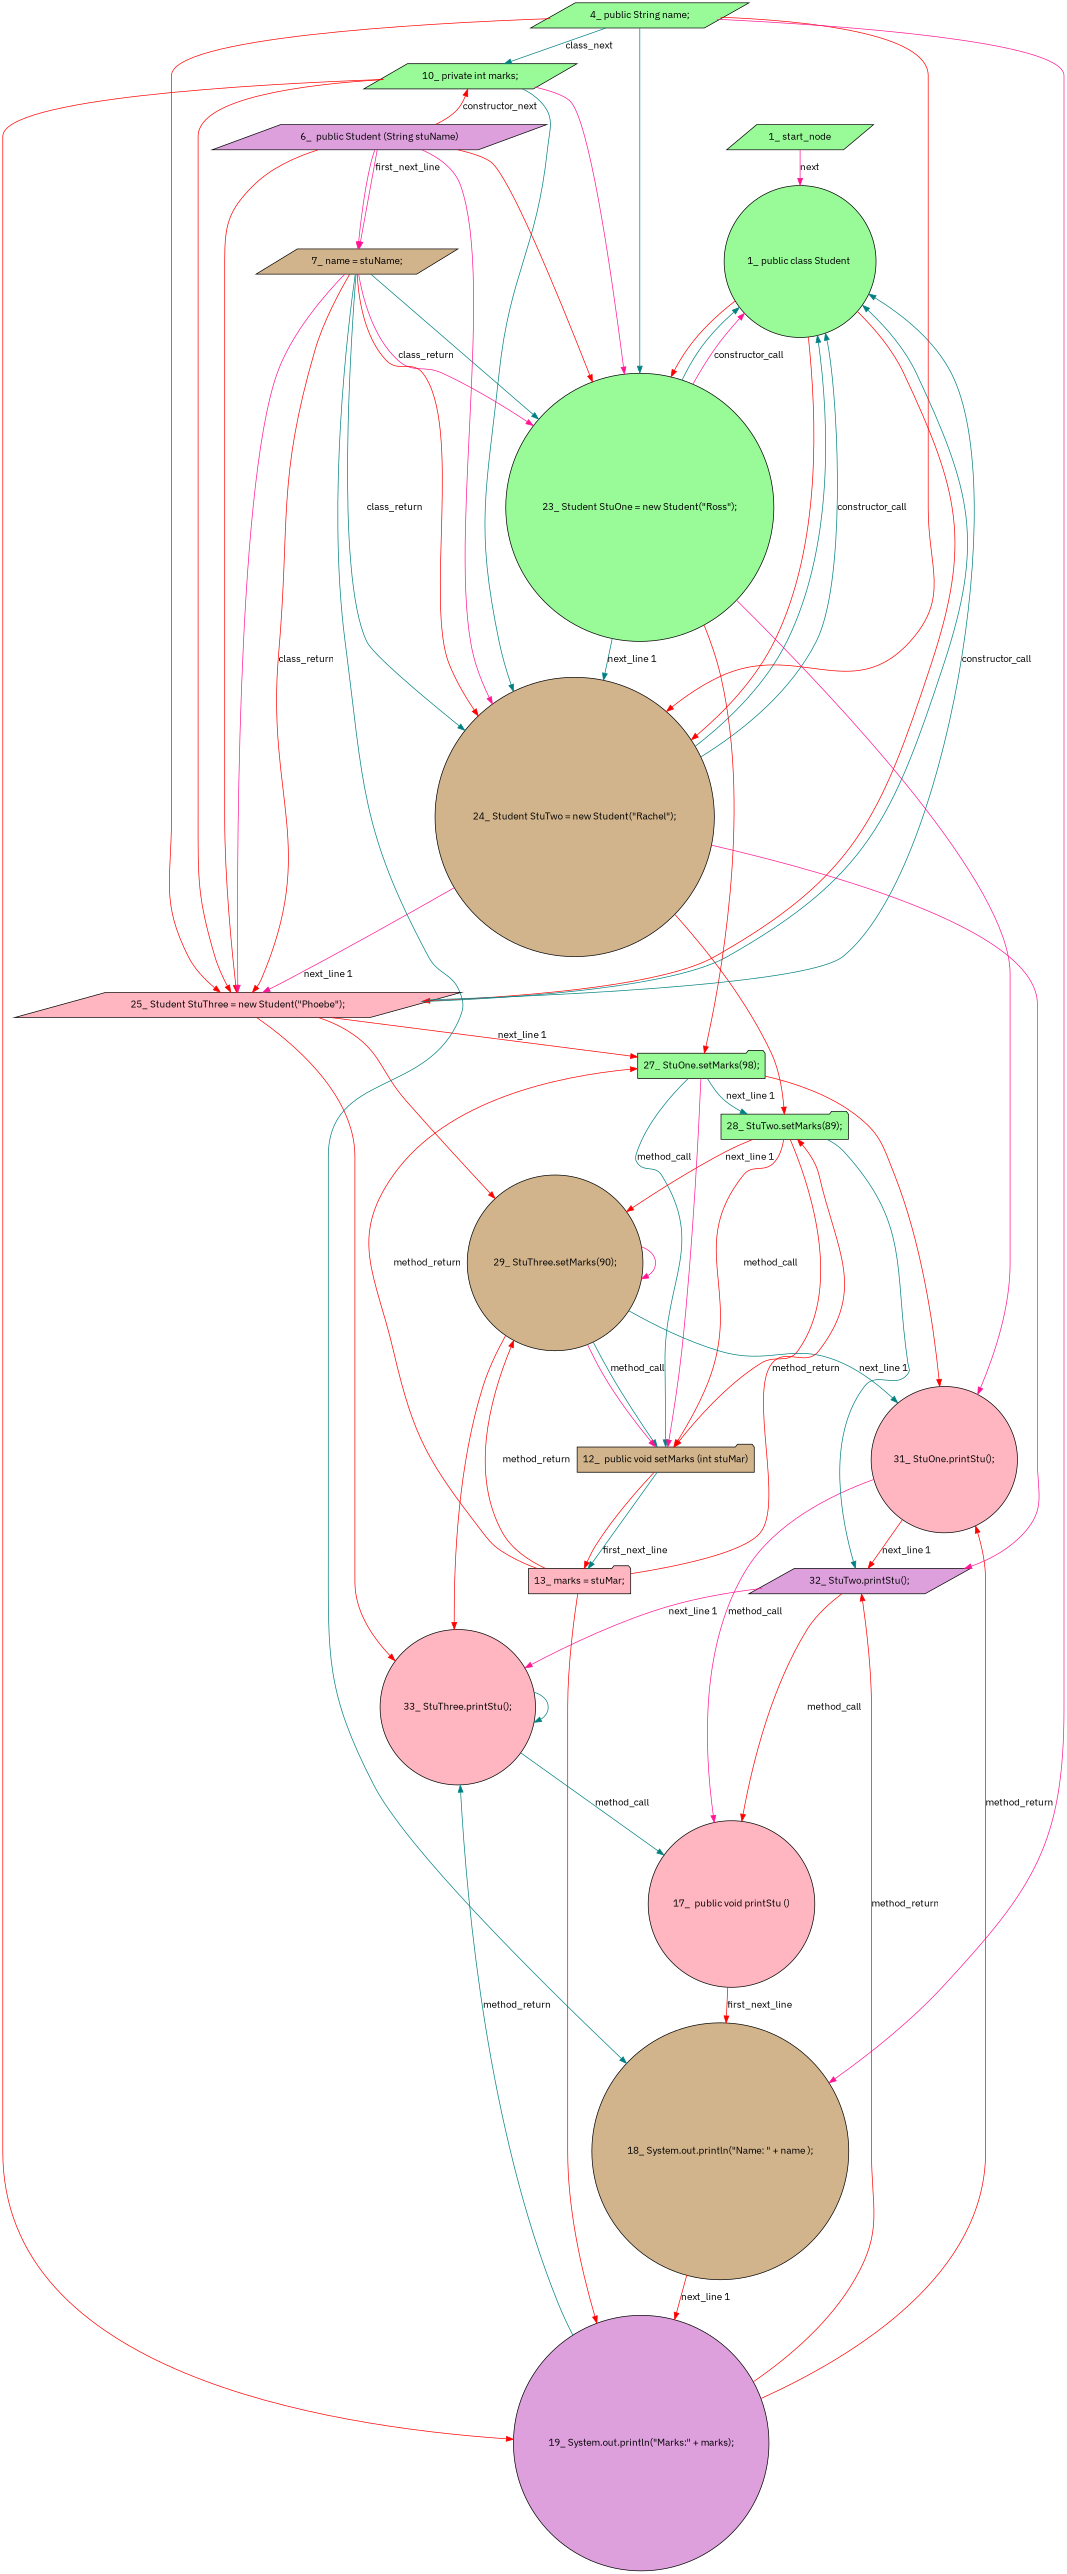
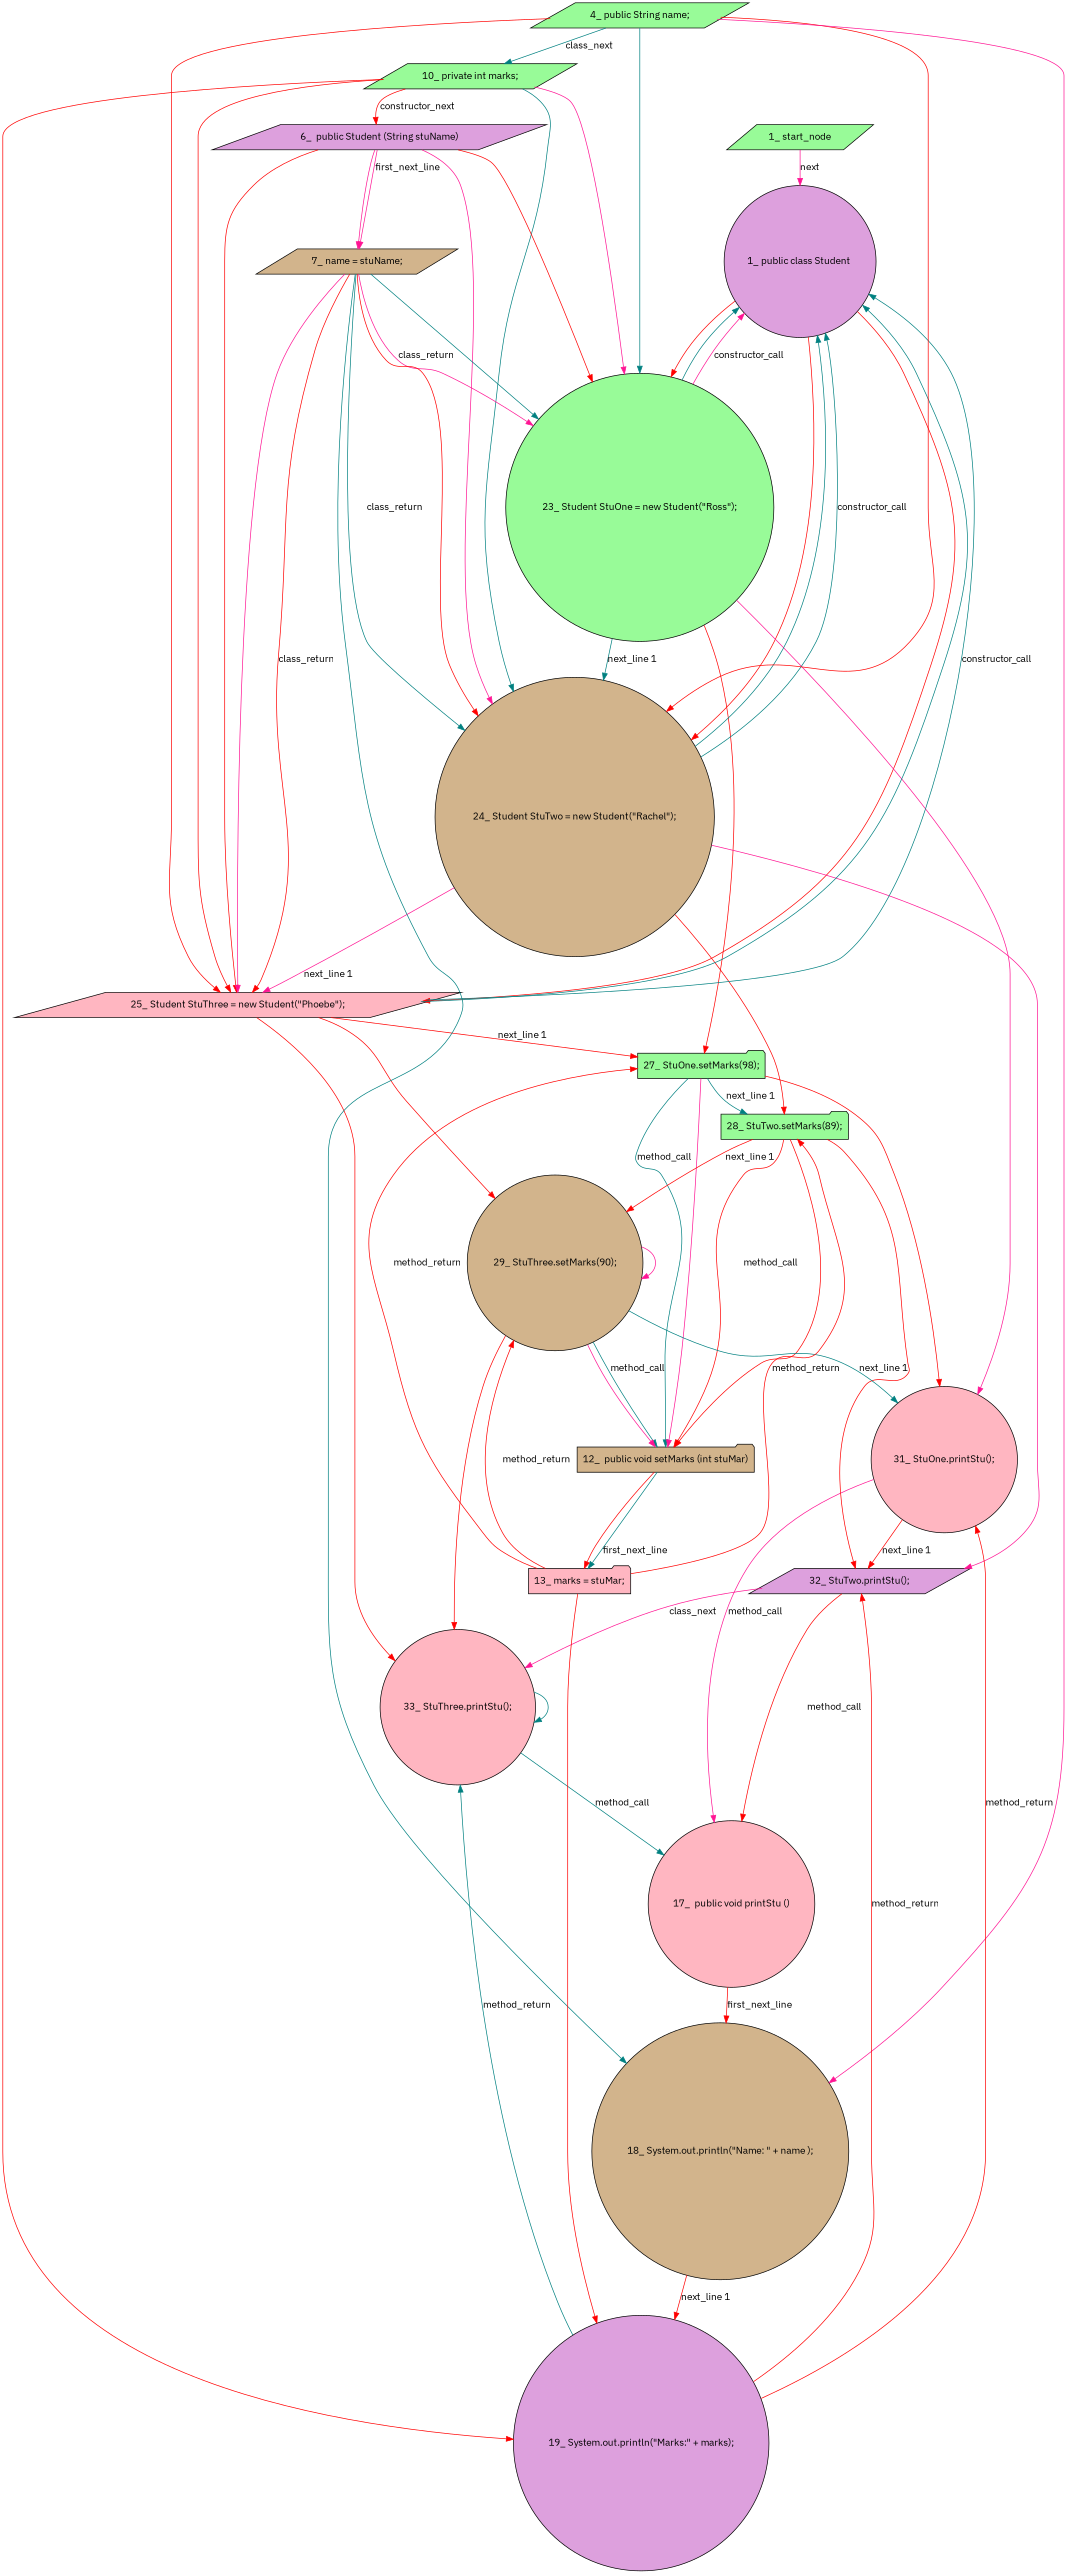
edge "6_  public Student (String stuName)" -> "10_ private int marks;": reversed
node "1_ public class Student": fillcolor palegreen -> plum
edge "28_ StuTwo.setMarks(89);" -> "32_ StuTwo.printStu();": color teal -> red
edge "32_ StuTwo.printStu();" -> "33_ StuThree.printStu();": label "next_line 1" -> "class_next"
